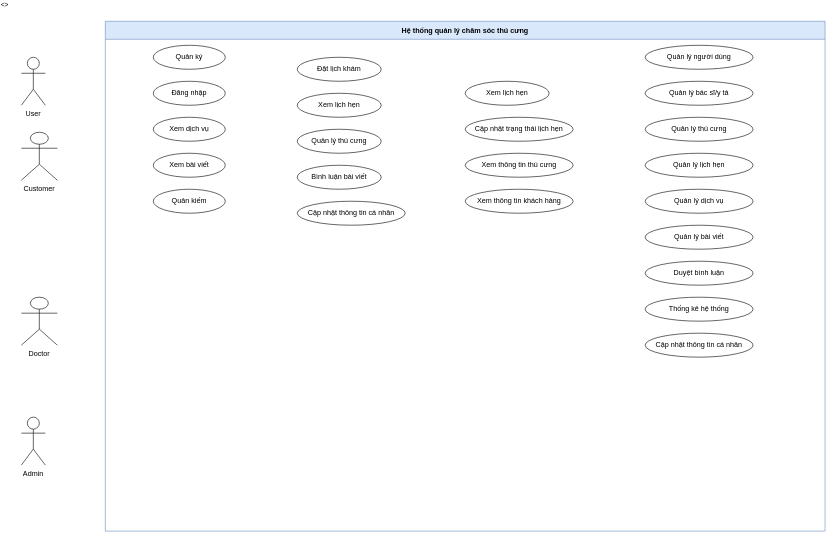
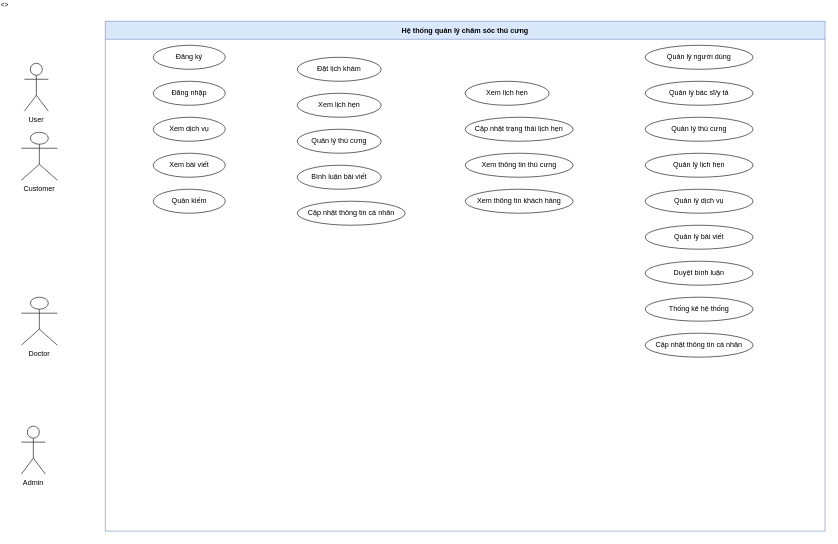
node "Quản ký": label "Quản ký" -> "Đăng ký"
node "User": moved (33, 81) -> (36, 87)
node "Admin": moved (33, 441) -> (33, 450)
